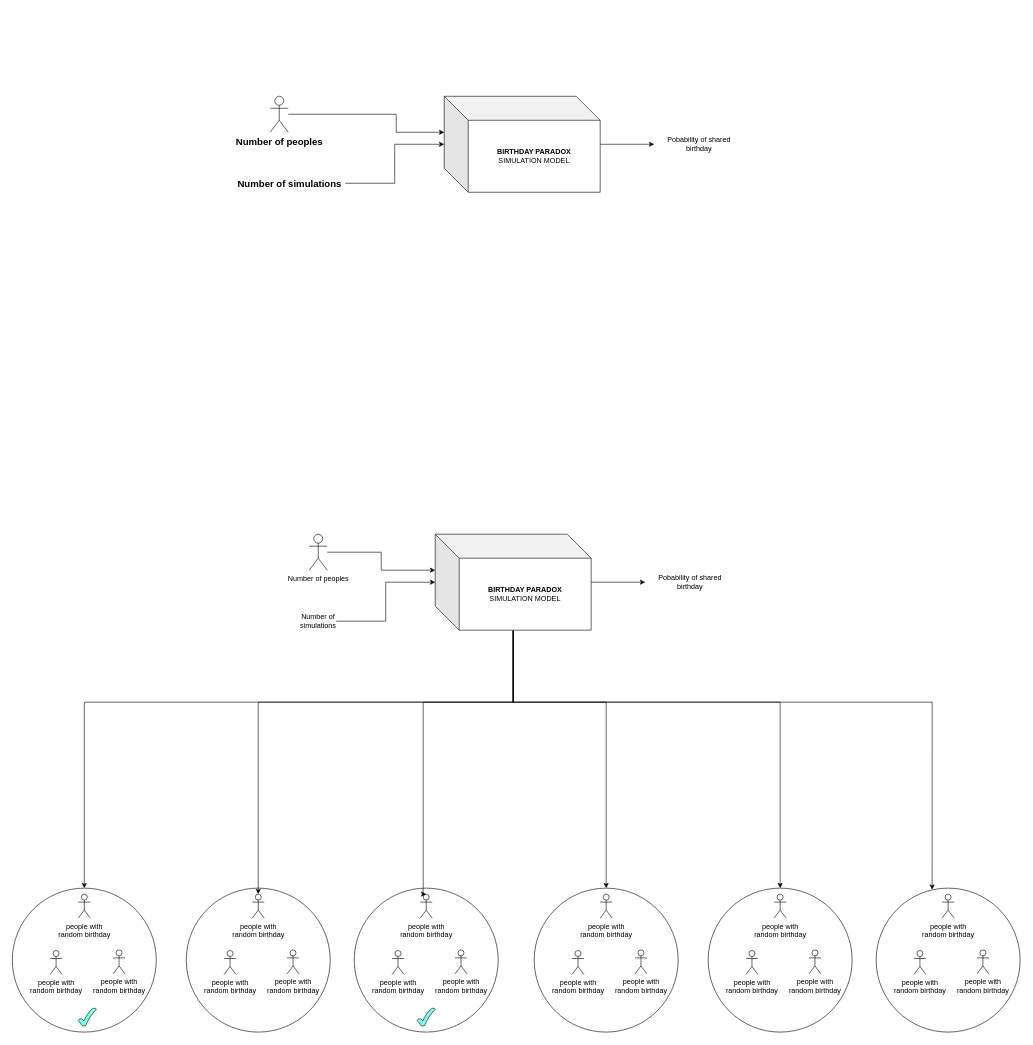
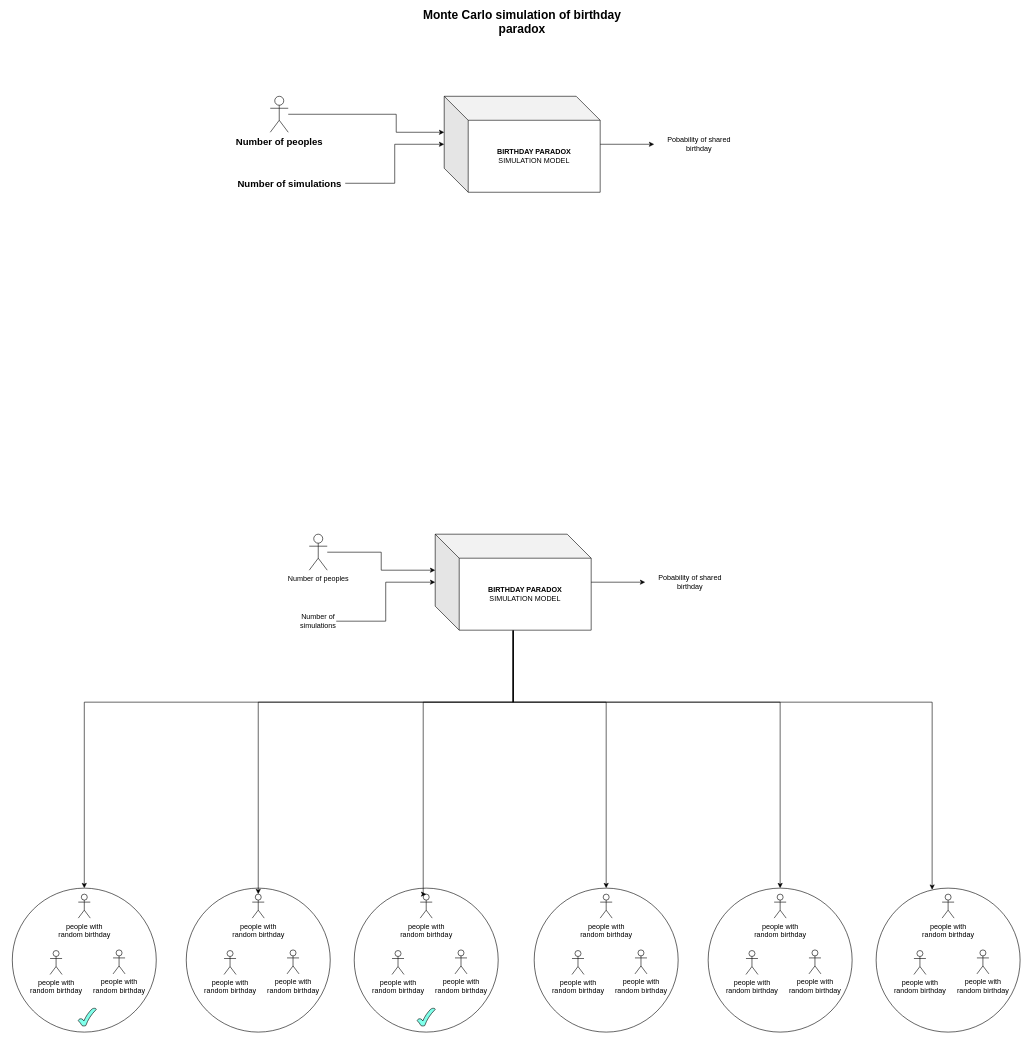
node "Monte Carlo simulation of birthday paradox": added
